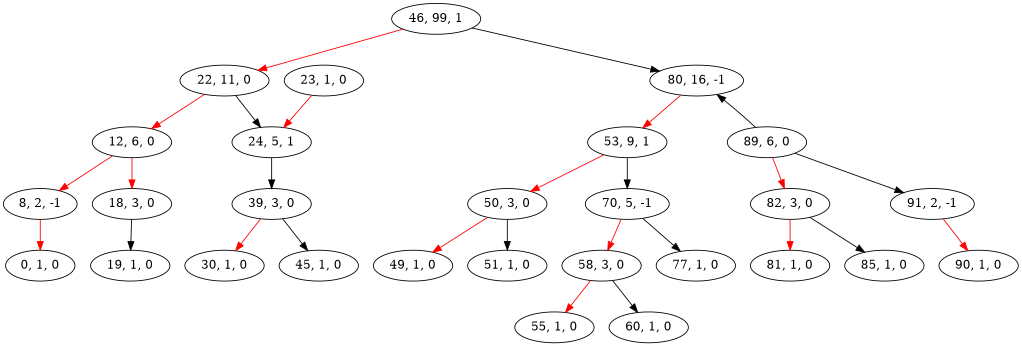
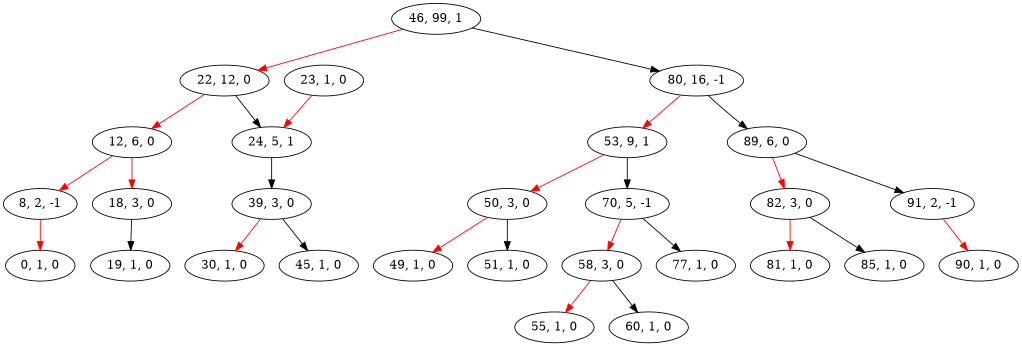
node "22, 11, 0": label "22, 11, 0" -> "22, 12, 0"
edge "89, 6, 0" -> "80, 16, -1": reversed
